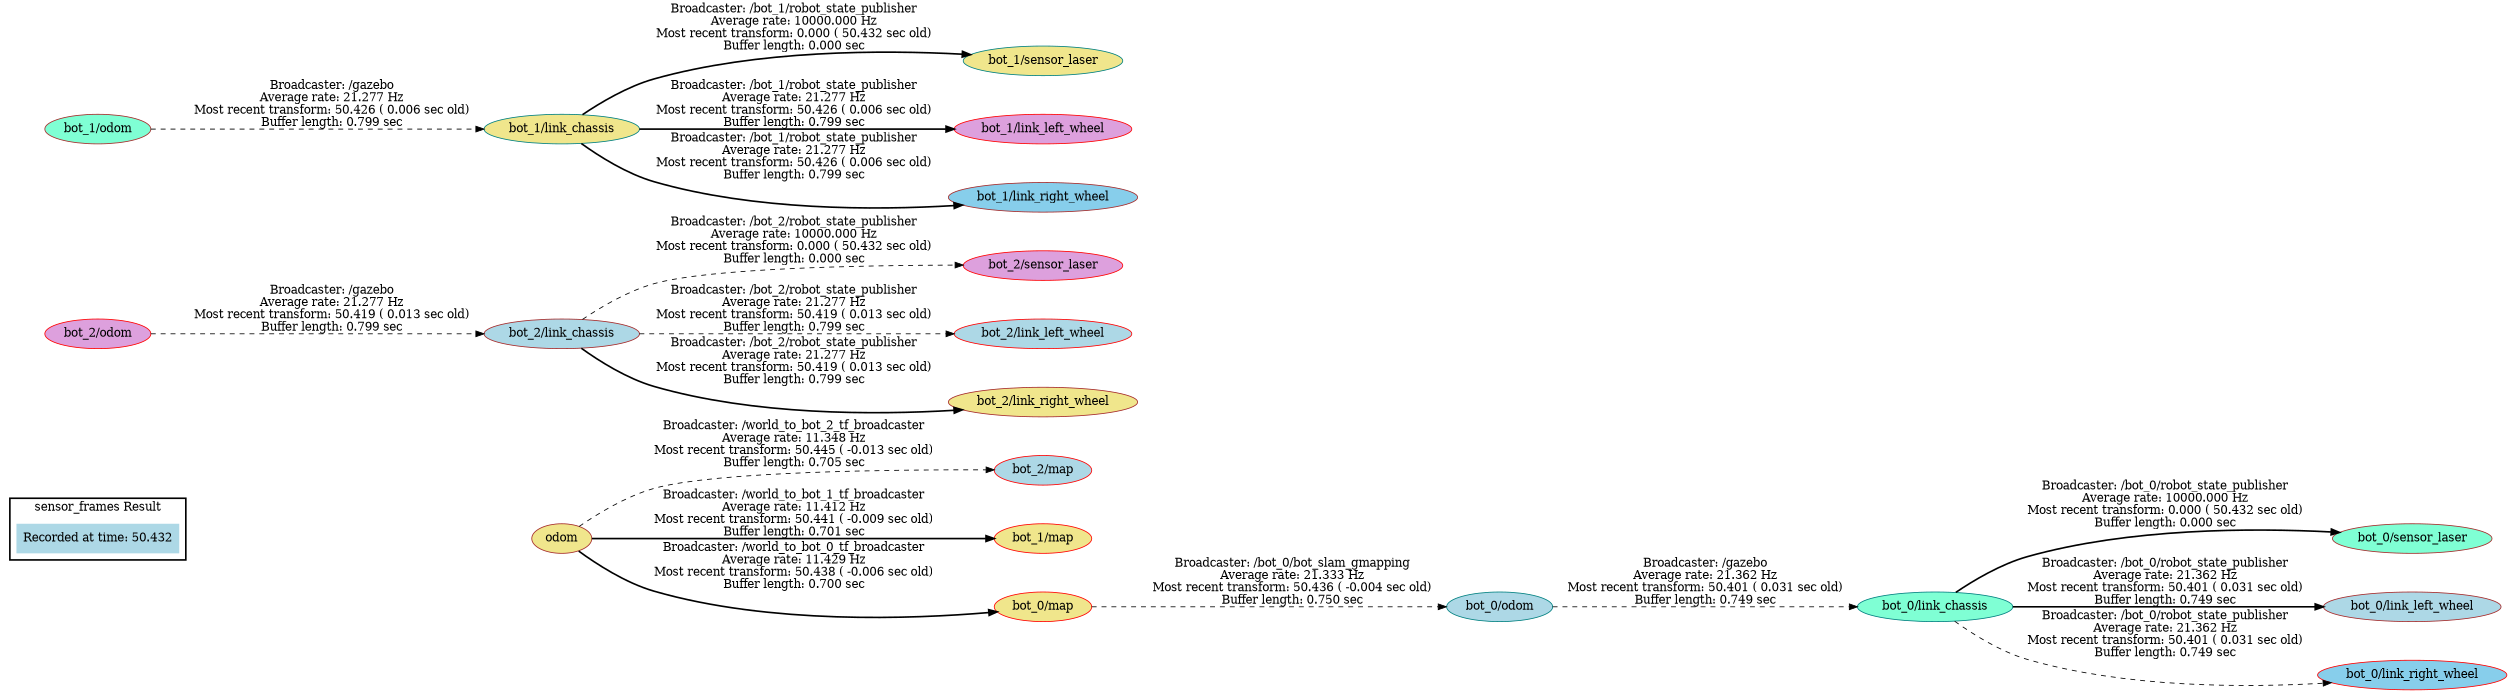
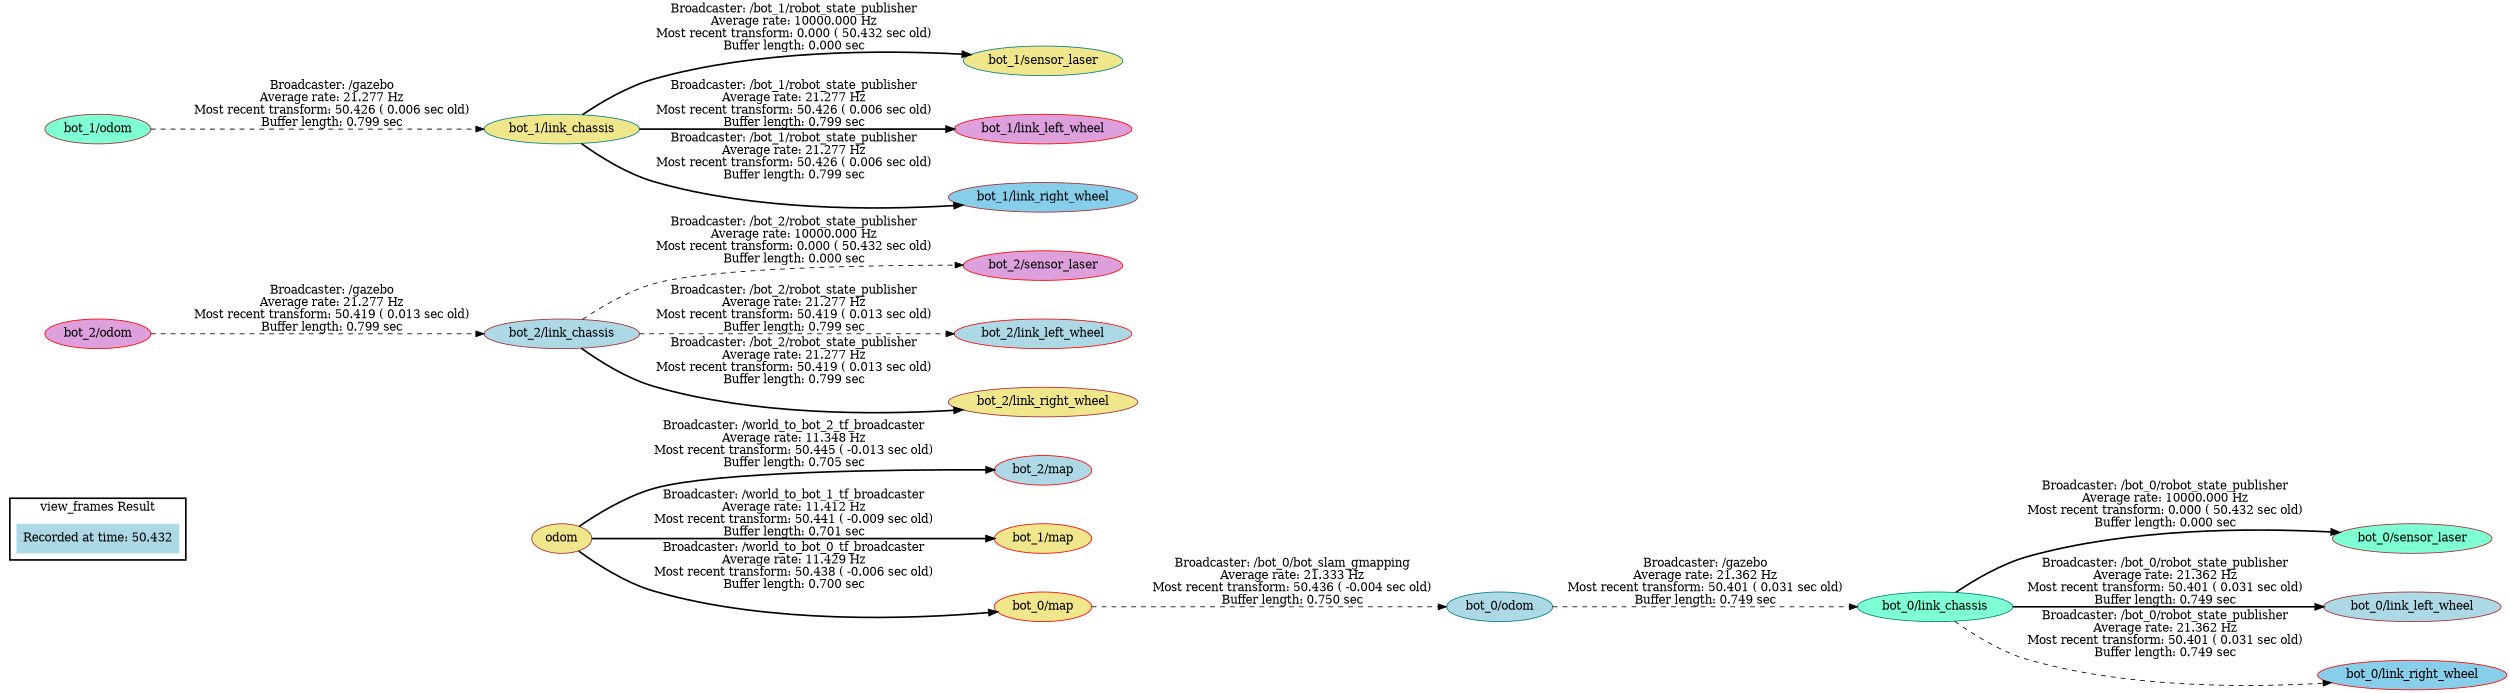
edge "odom" -> "bot_2/map": style dashed -> bold
cluster "sensor_frames Result": label "sensor_frames Result" -> "view_frames Result"
